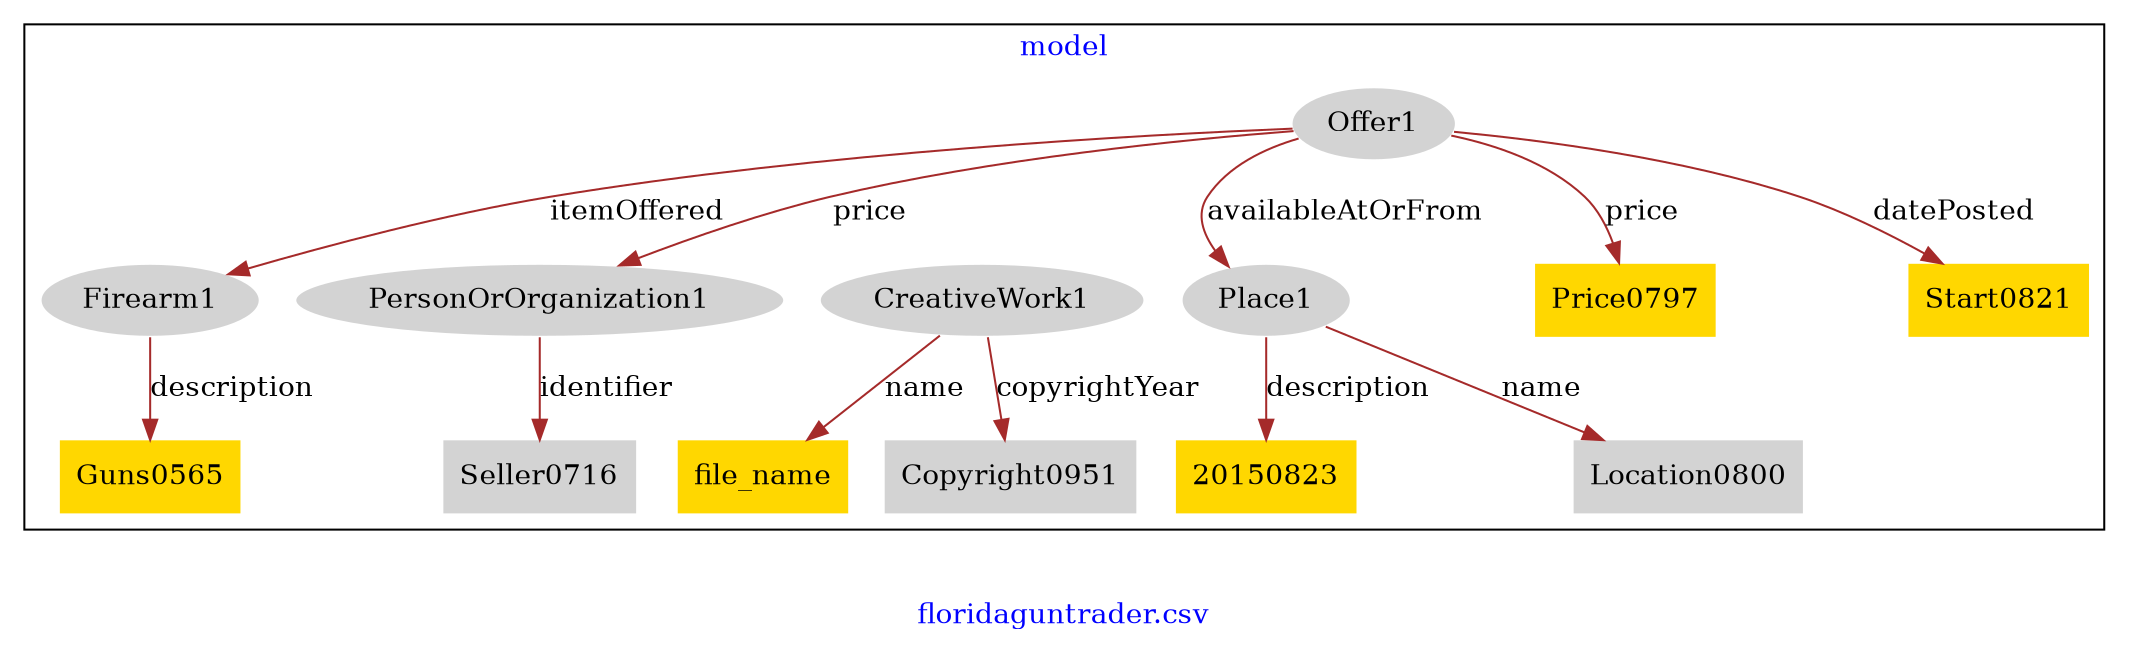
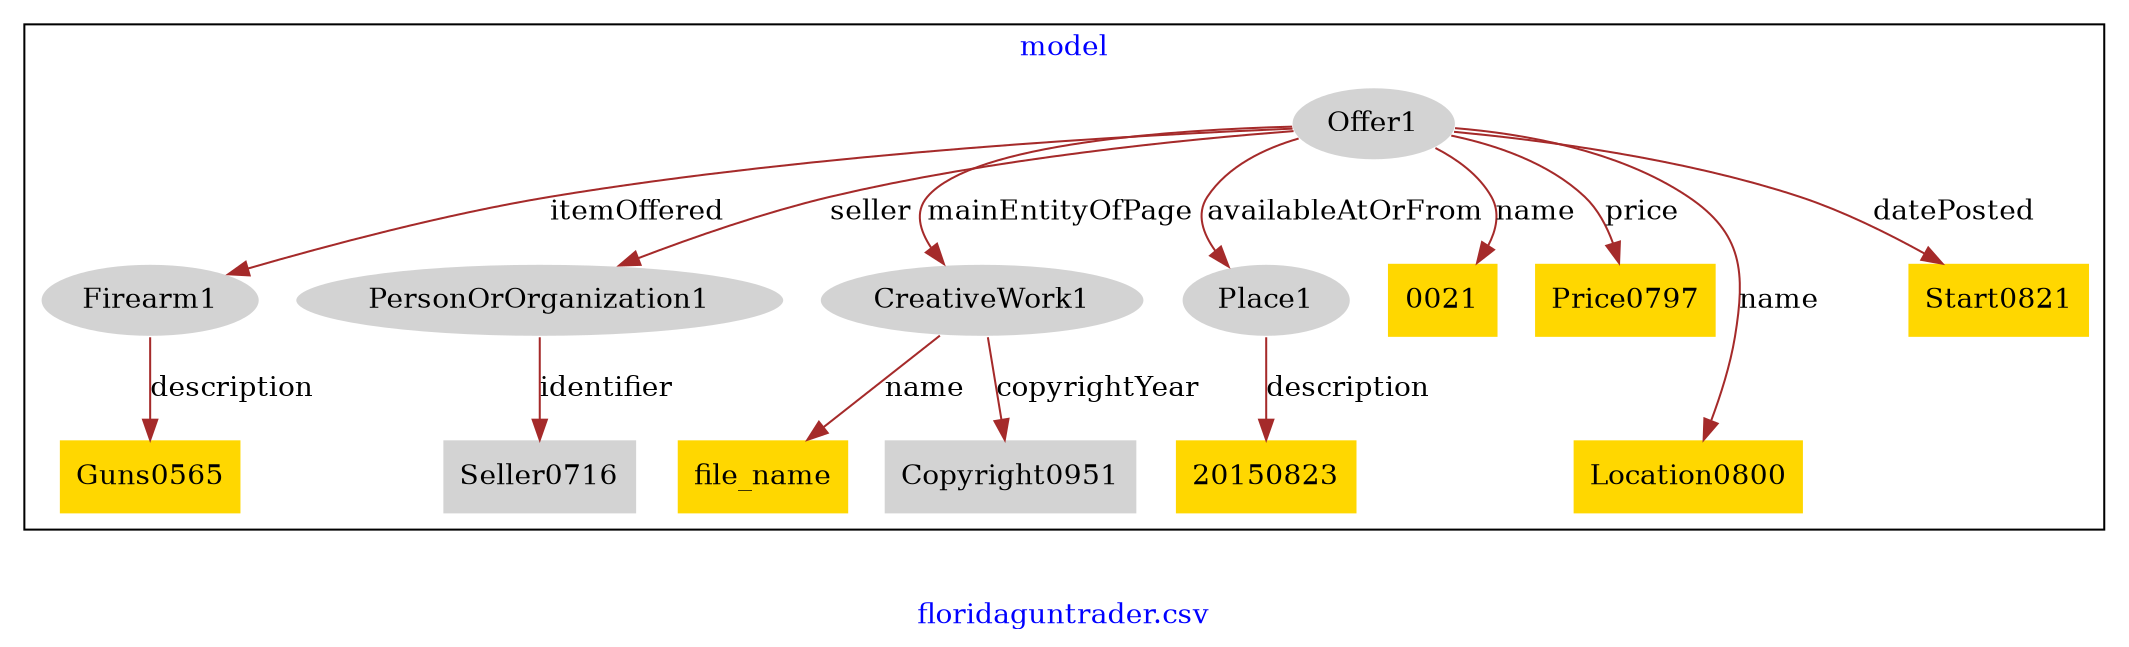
edge "Offer1" -> "CreativeWork1": added, label "mainEntityOfPage"
edge "Offer1" -> "PersonOrOrganization1": label "price" -> "seller"
node "0021": added
edge "Place1" -> "Location0800": now "Offer1" -> "Location0800"
node "Location0800": fillcolor lightgray -> gold
